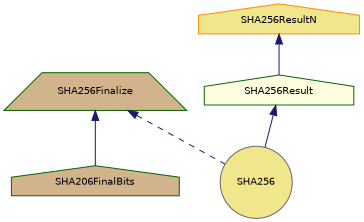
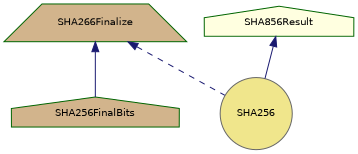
node "SHA256ResultN": removed
node "SHA256Finalize": label "SHA256Finalize" -> "SHA266Finalize"
node "SHA256Result": label "SHA256Result" -> "SHA856Result"
node "SHA206FinalBits": label "SHA206FinalBits" -> "SHA256FinalBits"
